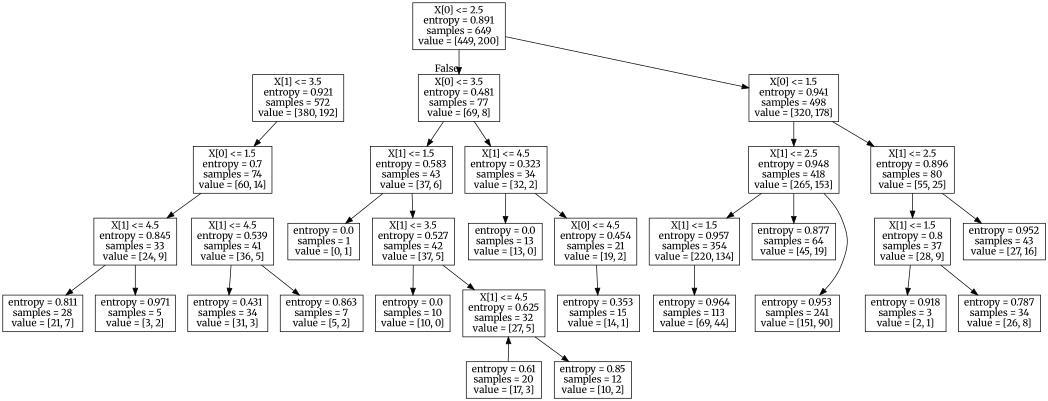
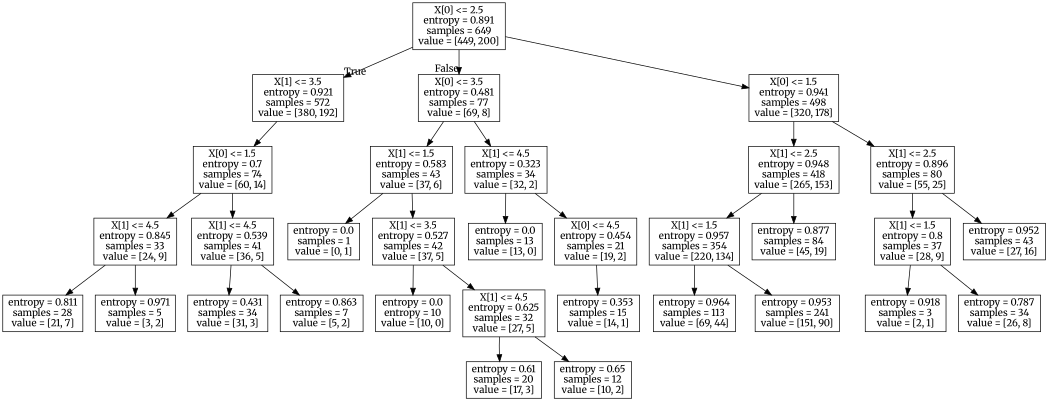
edge "X[0] <= 2.5 entropy = 0.891 samples = 649 value = [449, 200]" -> "X[1] <= 3.5 entropy = 0.921 samples = 572 value = [380, 192]": added
edge "X[0] <= 1.5 entropy = 0.7 samples = 74 value = [60, 14]" -> "X[1] <= 4.5 entropy = 0.539 samples = 41 value = [36, 5]": added
edge "X[1] <= 2.5 entropy = 0.948 samples = 418 value = [265, 153]" -> "entropy = 0.953 samples = 241 value = [151, 90]": now "X[1] <= 1.5 entropy = 0.957 samples = 354 value = [220, 134]" -> "entropy = 0.953 samples = 241 value = [151, 90]"
node "entropy = 0.877 samples = 64 value = [45, 19]": label "entropy = 0.877 samples = 64 value = [45, 19]" -> "entropy = 0.877 samples = 84 value = [45, 19]"
node "entropy = 0.0 samples = 10 value = [10, 0]": label "entropy = 0.0 samples = 10 value = [10, 0]" -> "entropy = 0.0 entropy = 10 value = [10, 0]"
edge "entropy = 0.61 samples = 20 value = [17, 3]" -> "X[1] <= 4.5 entropy = 0.625 samples = 32 value = [27, 5]": reversed
node "entropy = 0.85 samples = 12 value = [10, 2]": label "entropy = 0.85 samples = 12 value = [10, 2]" -> "entropy = 0.65 samples = 12 value = [10, 2]"
